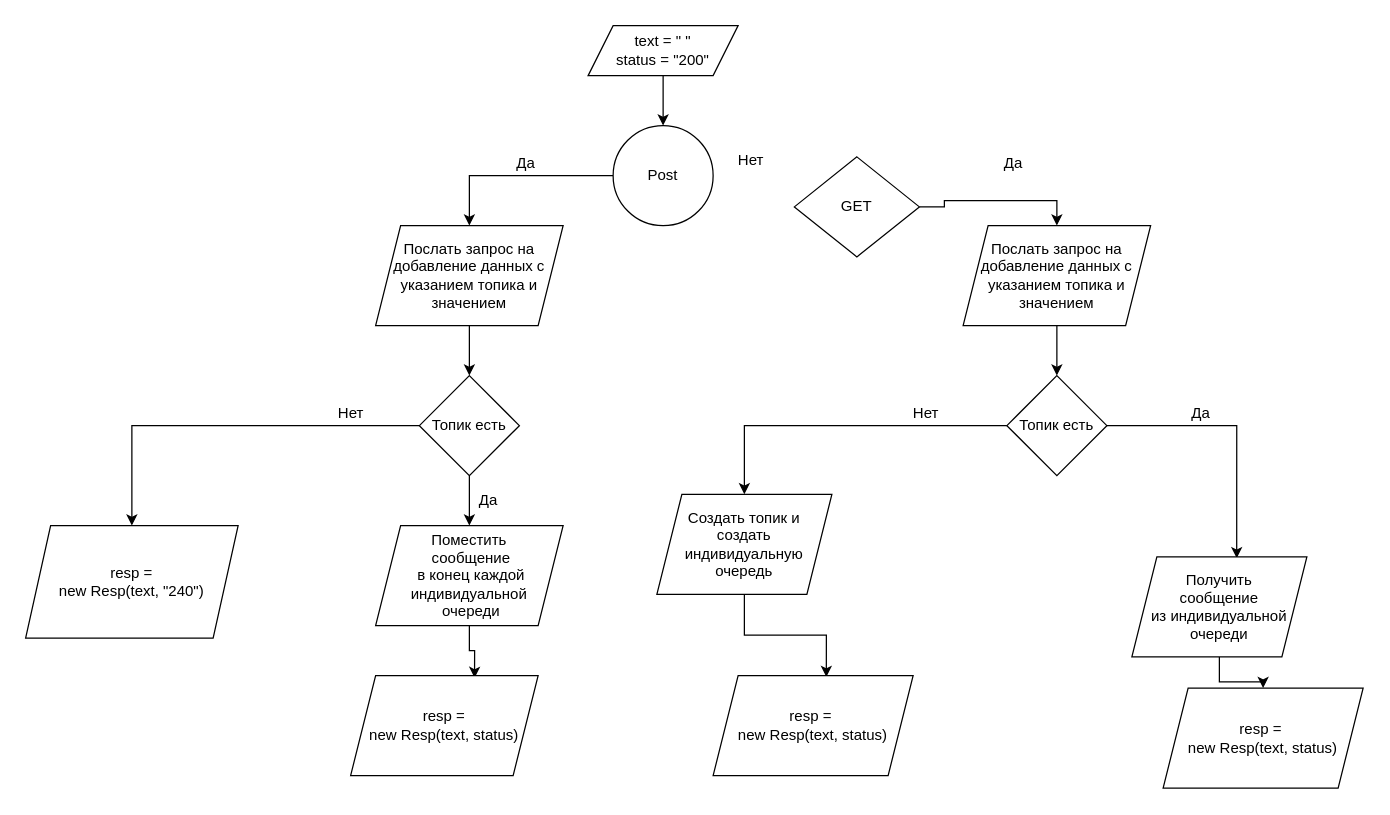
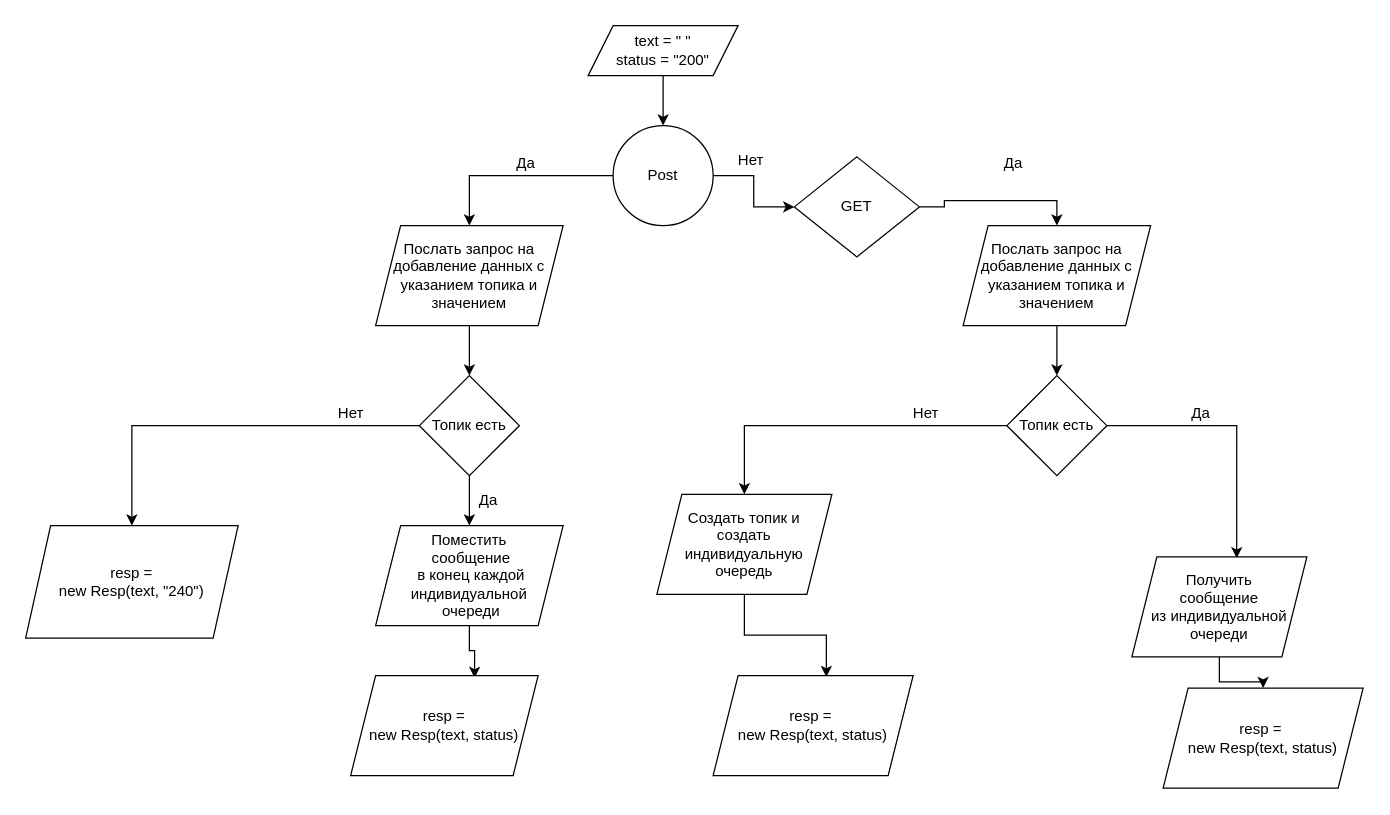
edge "Post" -> "GET": added
